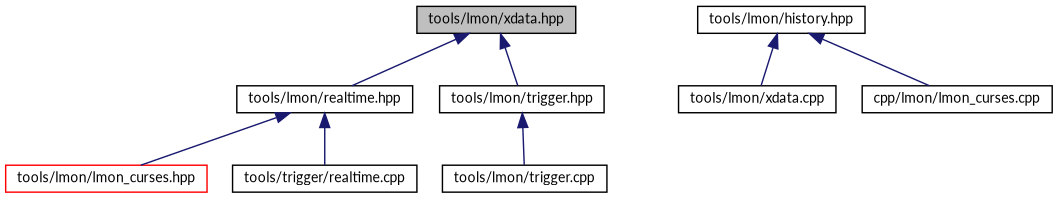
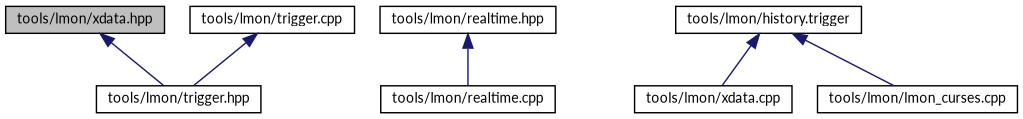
node "tools/lmon/history.hpp": label "tools/lmon/history.hpp" -> "tools/lmon/history.trigger"
edge "tools/lmon/realtime.hpp" -> "tools/lmon/xdata.hpp": removed
node "cpp/lmon/lmon_curses.cpp": label "cpp/lmon/lmon_curses.cpp" -> "tools/lmon/lmon_curses.cpp"
edge "tools/lmon/trigger.cpp" -> "tools/lmon/trigger.hpp": reversed
node "tools/lmon/lmon_curses.hpp": removed
node "tools/trigger/realtime.cpp": label "tools/trigger/realtime.cpp" -> "tools/lmon/realtime.cpp"
